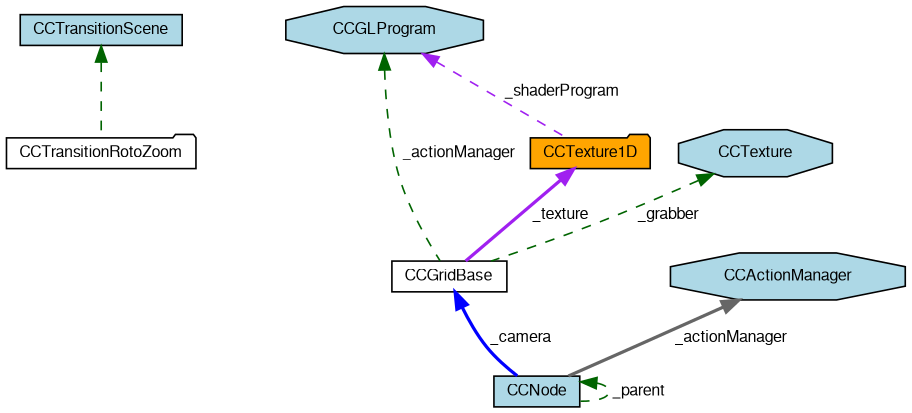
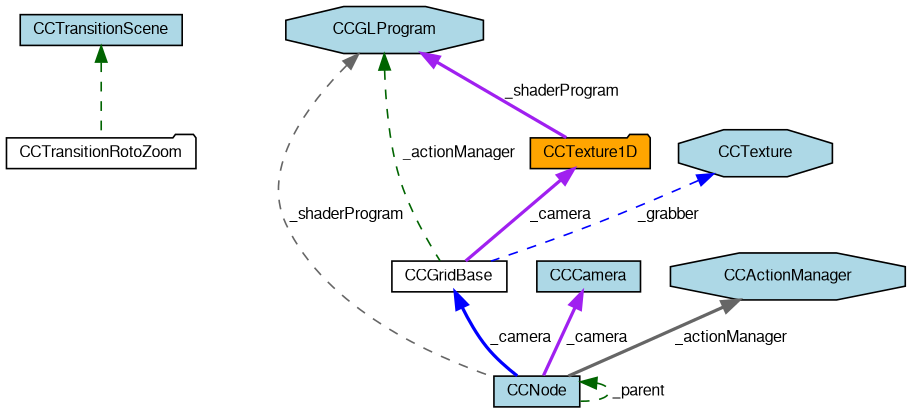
edge "CCTexture1D" -> "CCGLProgram": style dashed -> bold
edge "CCGridBase" -> "CCTexture1D": label " _texture" -> " _camera"
edge "CCGridBase" -> "CCTexture": color darkgreen -> blue
edge "CCNode" -> "CCGLProgram": added, label "_shaderProgram"
node "CCCamera": added
